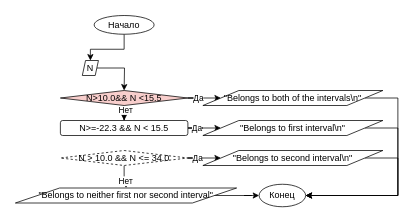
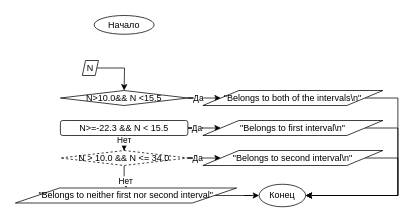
edge "Начало" -> "N": removed
node "N>10.0&& N <15.5": fillcolor #f8cecc -> #ffffff
edge "N>10.0&& N <15.5" -> "N>=-22.3 && N < 15.5": removed, label "Нет"
edge "N>=-22.3 && N < 15.5" -> "N > 10.0 && N <= 34.0": added, label "Нет"
